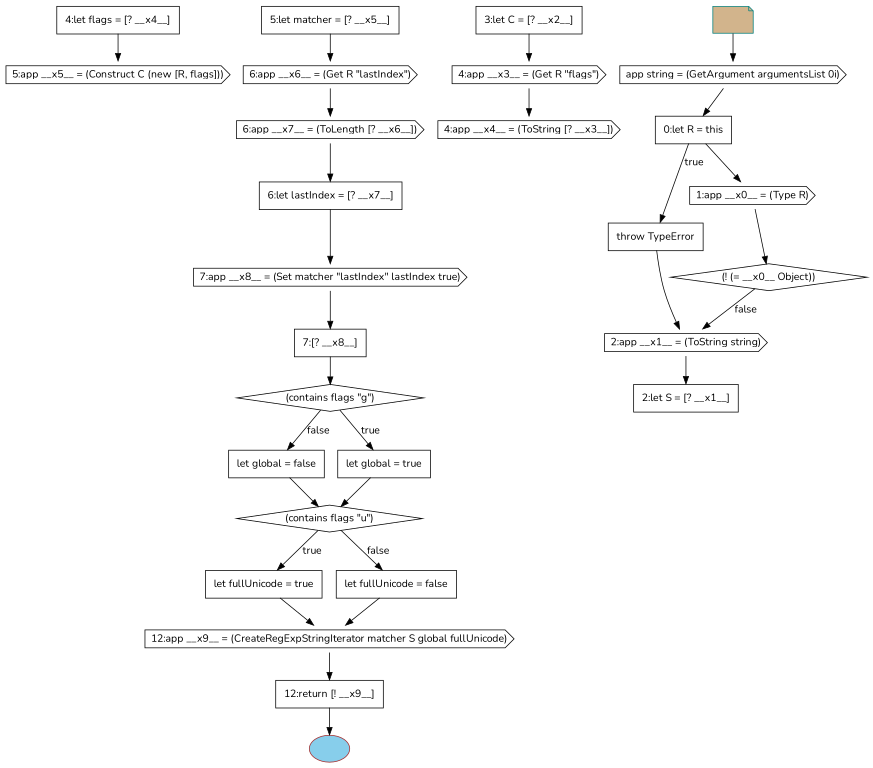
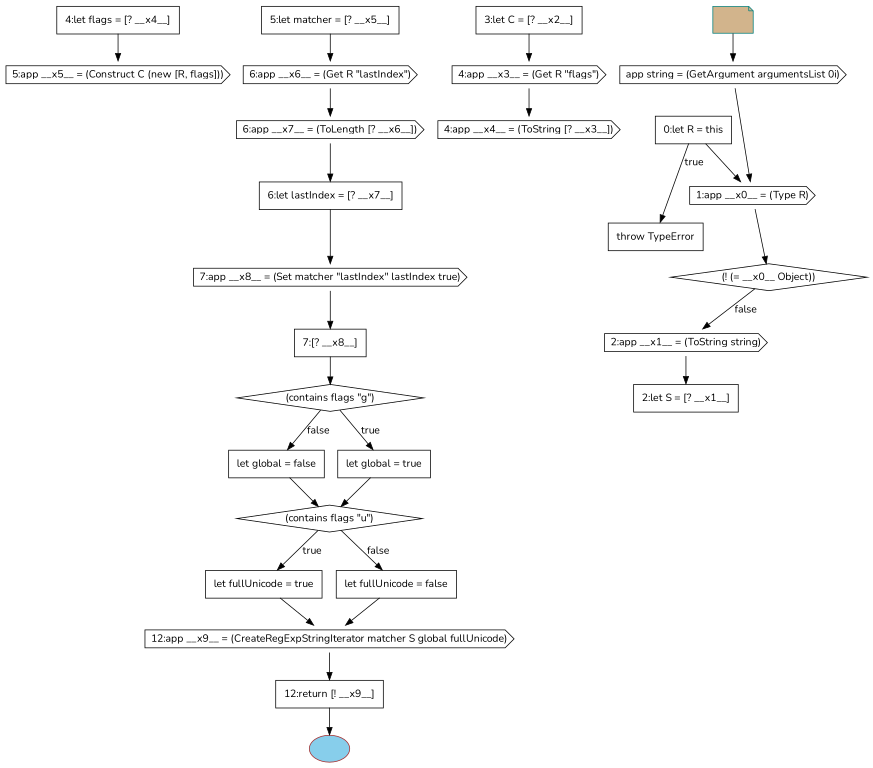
edge "app string = (GetArgument argumentsList 0i)" -> "0:let R = this": now "app string = (GetArgument argumentsList 0i)" -> "1:app __x0__ = (Type R)"
edge "throw TypeError" -> "2:app __x1__ = (ToString string)": removed
